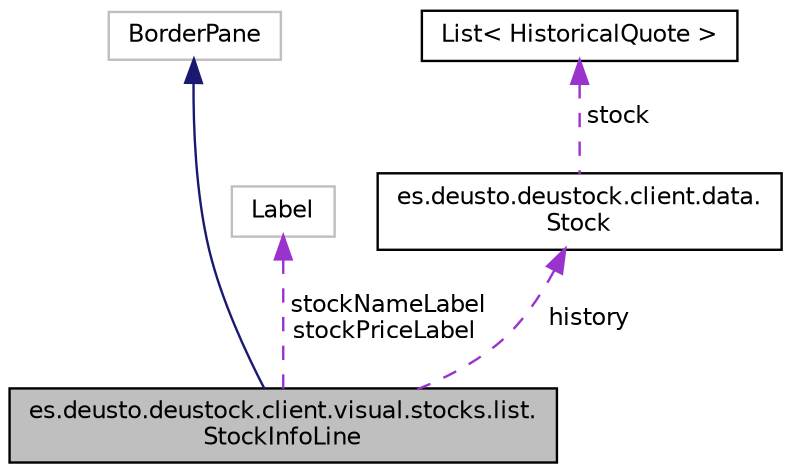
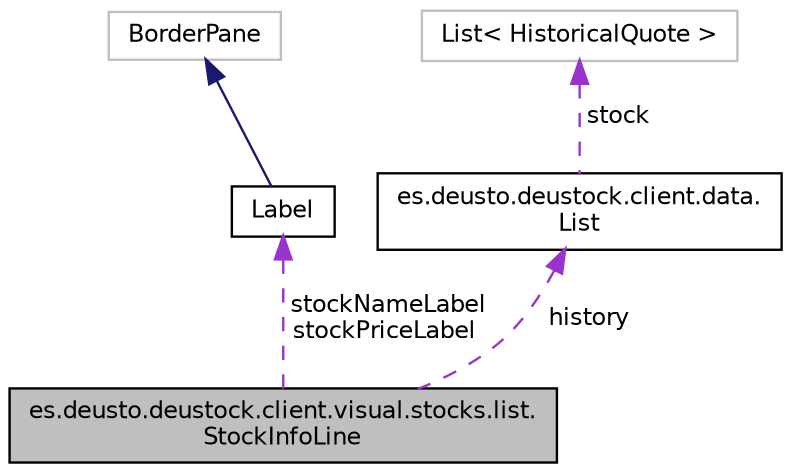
node "List< HistoricalQuote >": color black -> grey75
node "Label": color grey75 -> black
node "es.deusto.deustock.client.data. Stock": label "es.deusto.deustock.client.data. Stock" -> "es.deusto.deustock.client.data. List"
edge "es.deusto.deustock.client.visual.stocks.list. StockInfoLine" -> "BorderPane": now "Label" -> "BorderPane"
